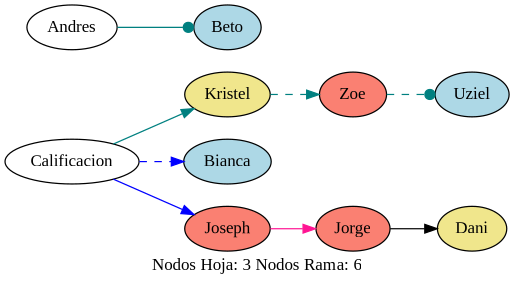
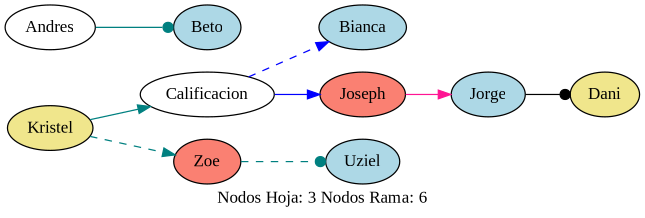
edge "Calificacion" -> "Kristel": reversed
node "Jorge": fillcolor salmon -> lightblue
edge "Jorge" -> "Dani": arrowhead normal -> dot
